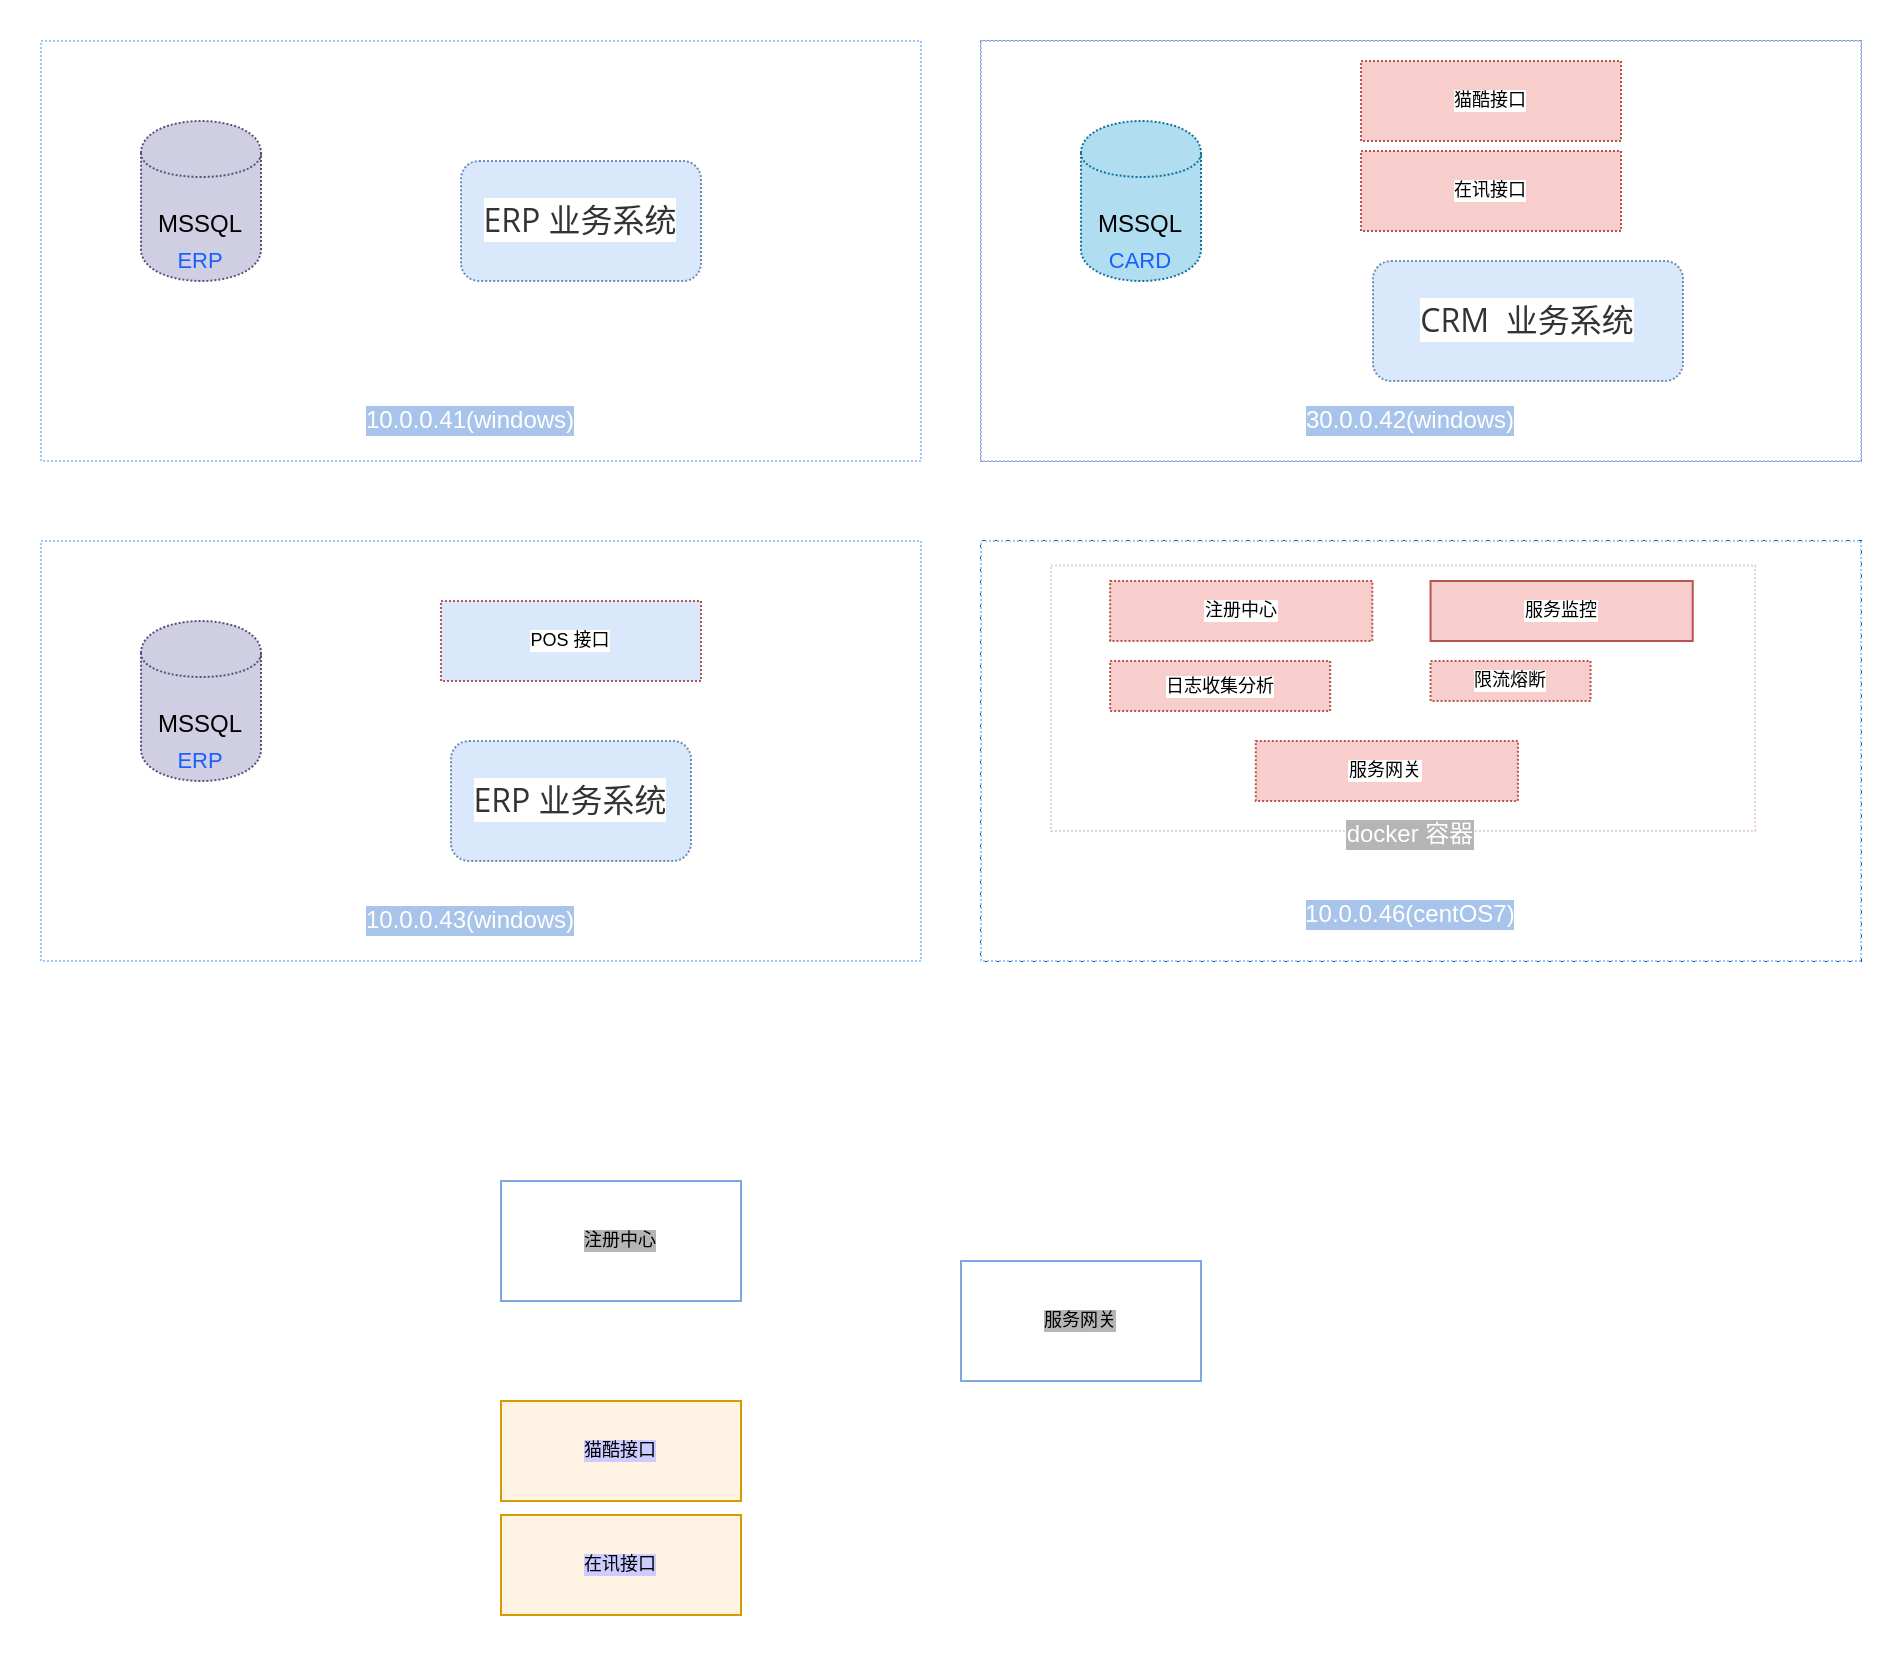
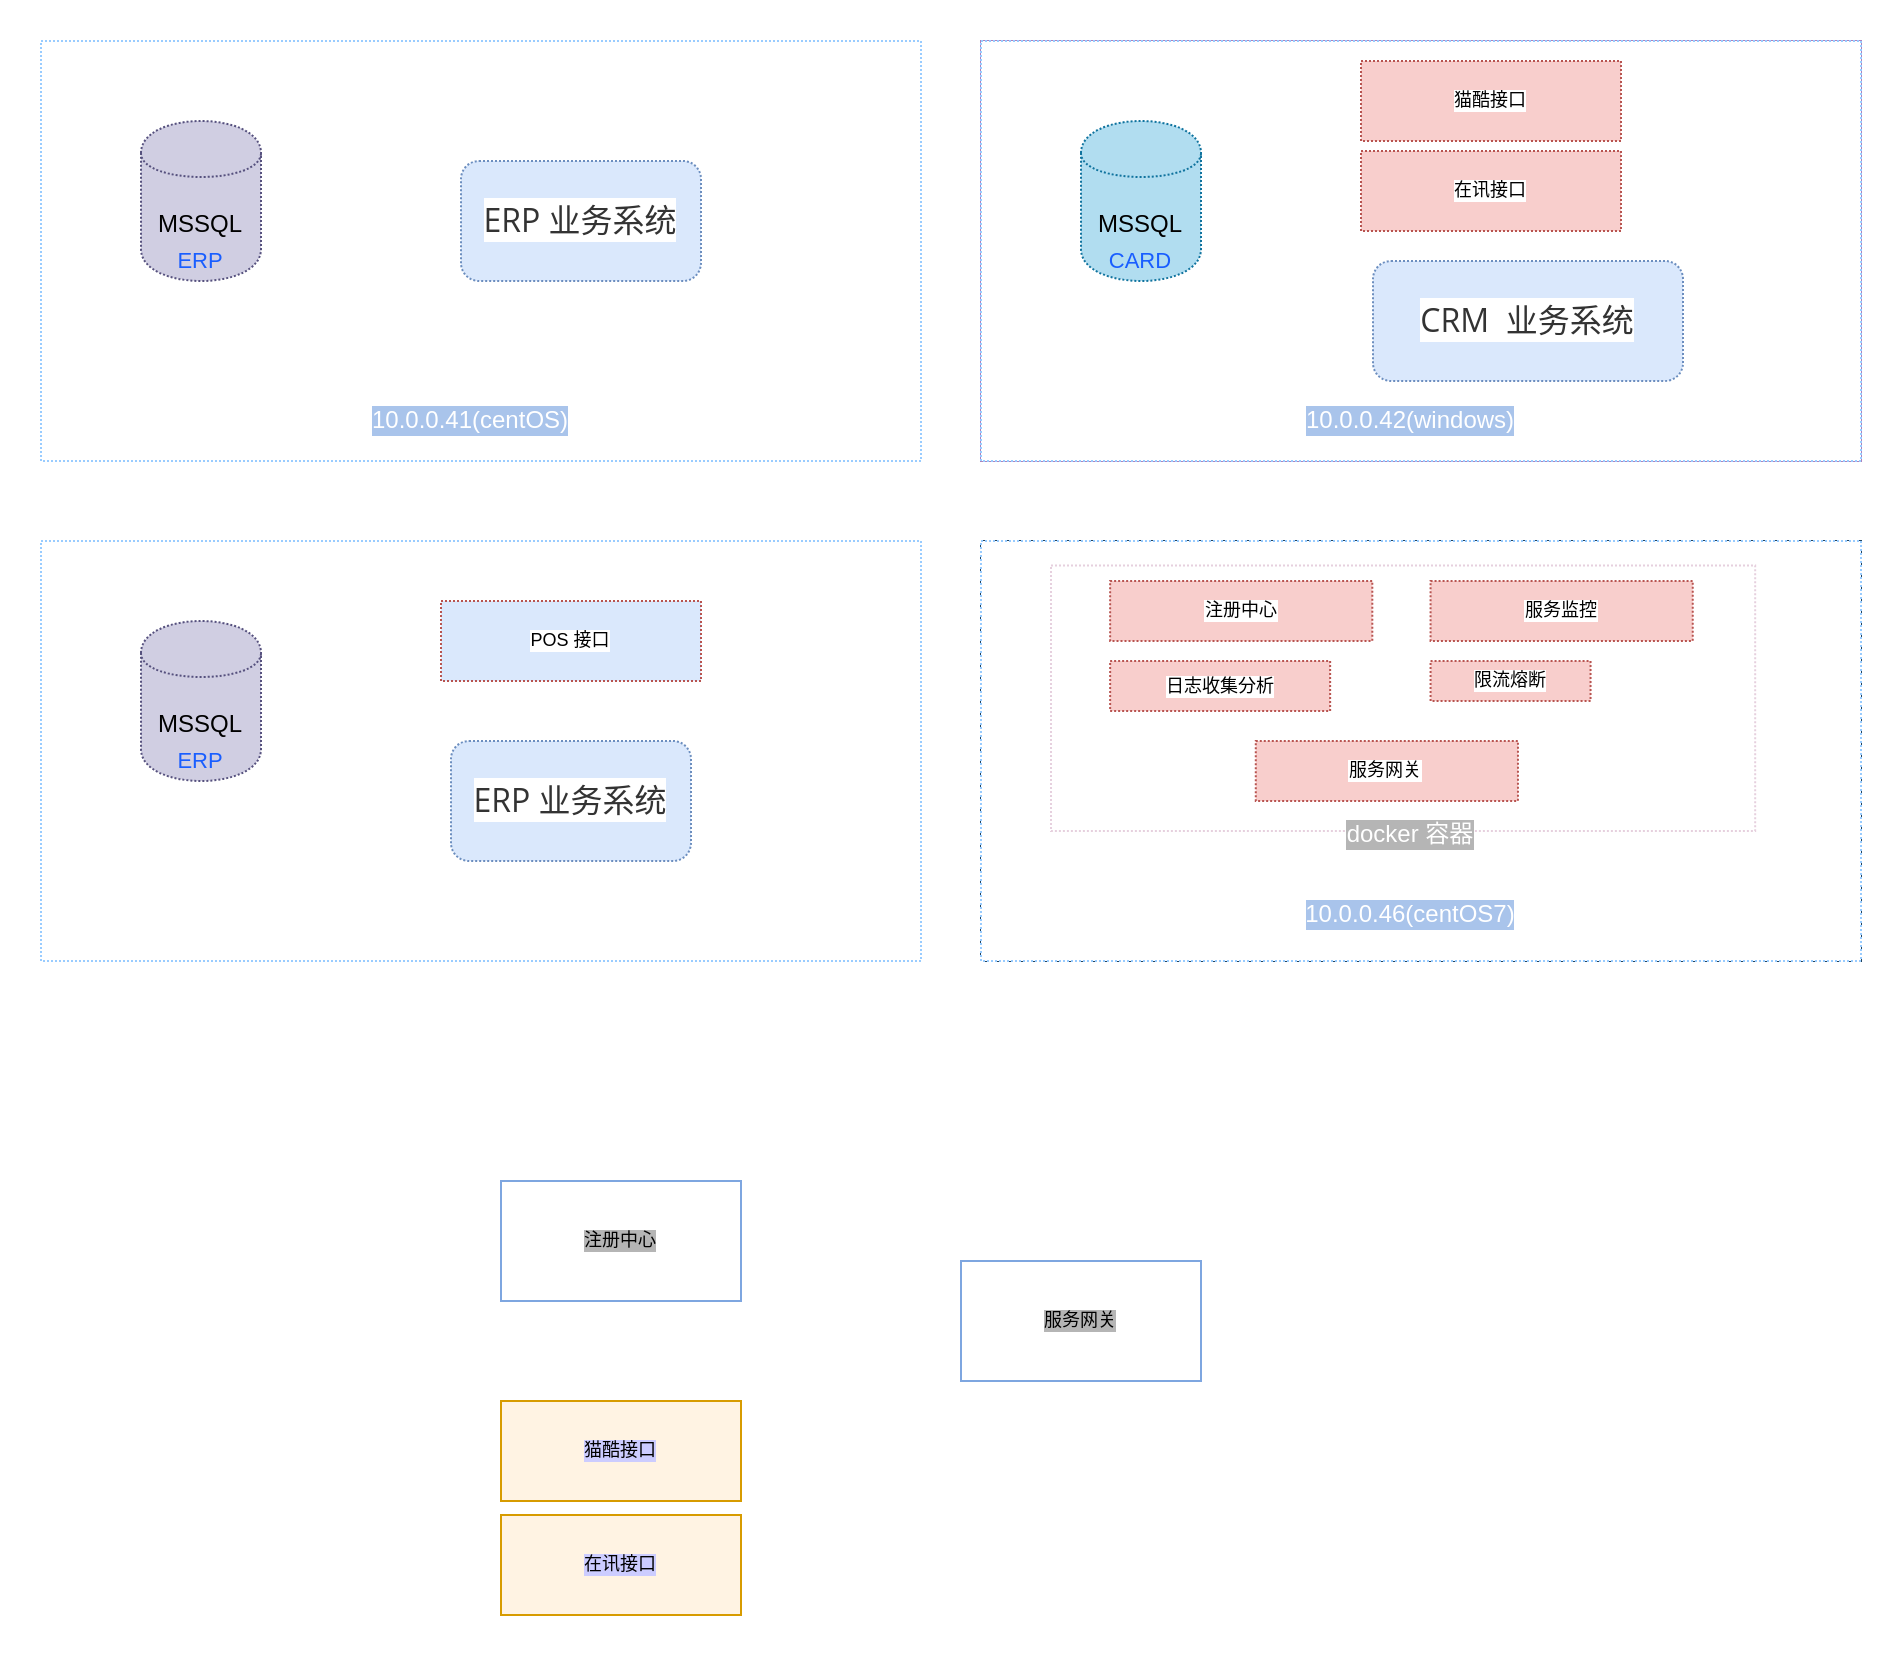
node "10.0.0.41(windows)": label "10.0.0.41(windows)" -> "10.0.0.41(centOS)"
node "30.0.0.42(windows)": label "30.0.0.42(windows)" -> "10.0.0.42(windows)"
node "服务监控": style solid -> dashed
node "10.0.0.43(windows)": removed
